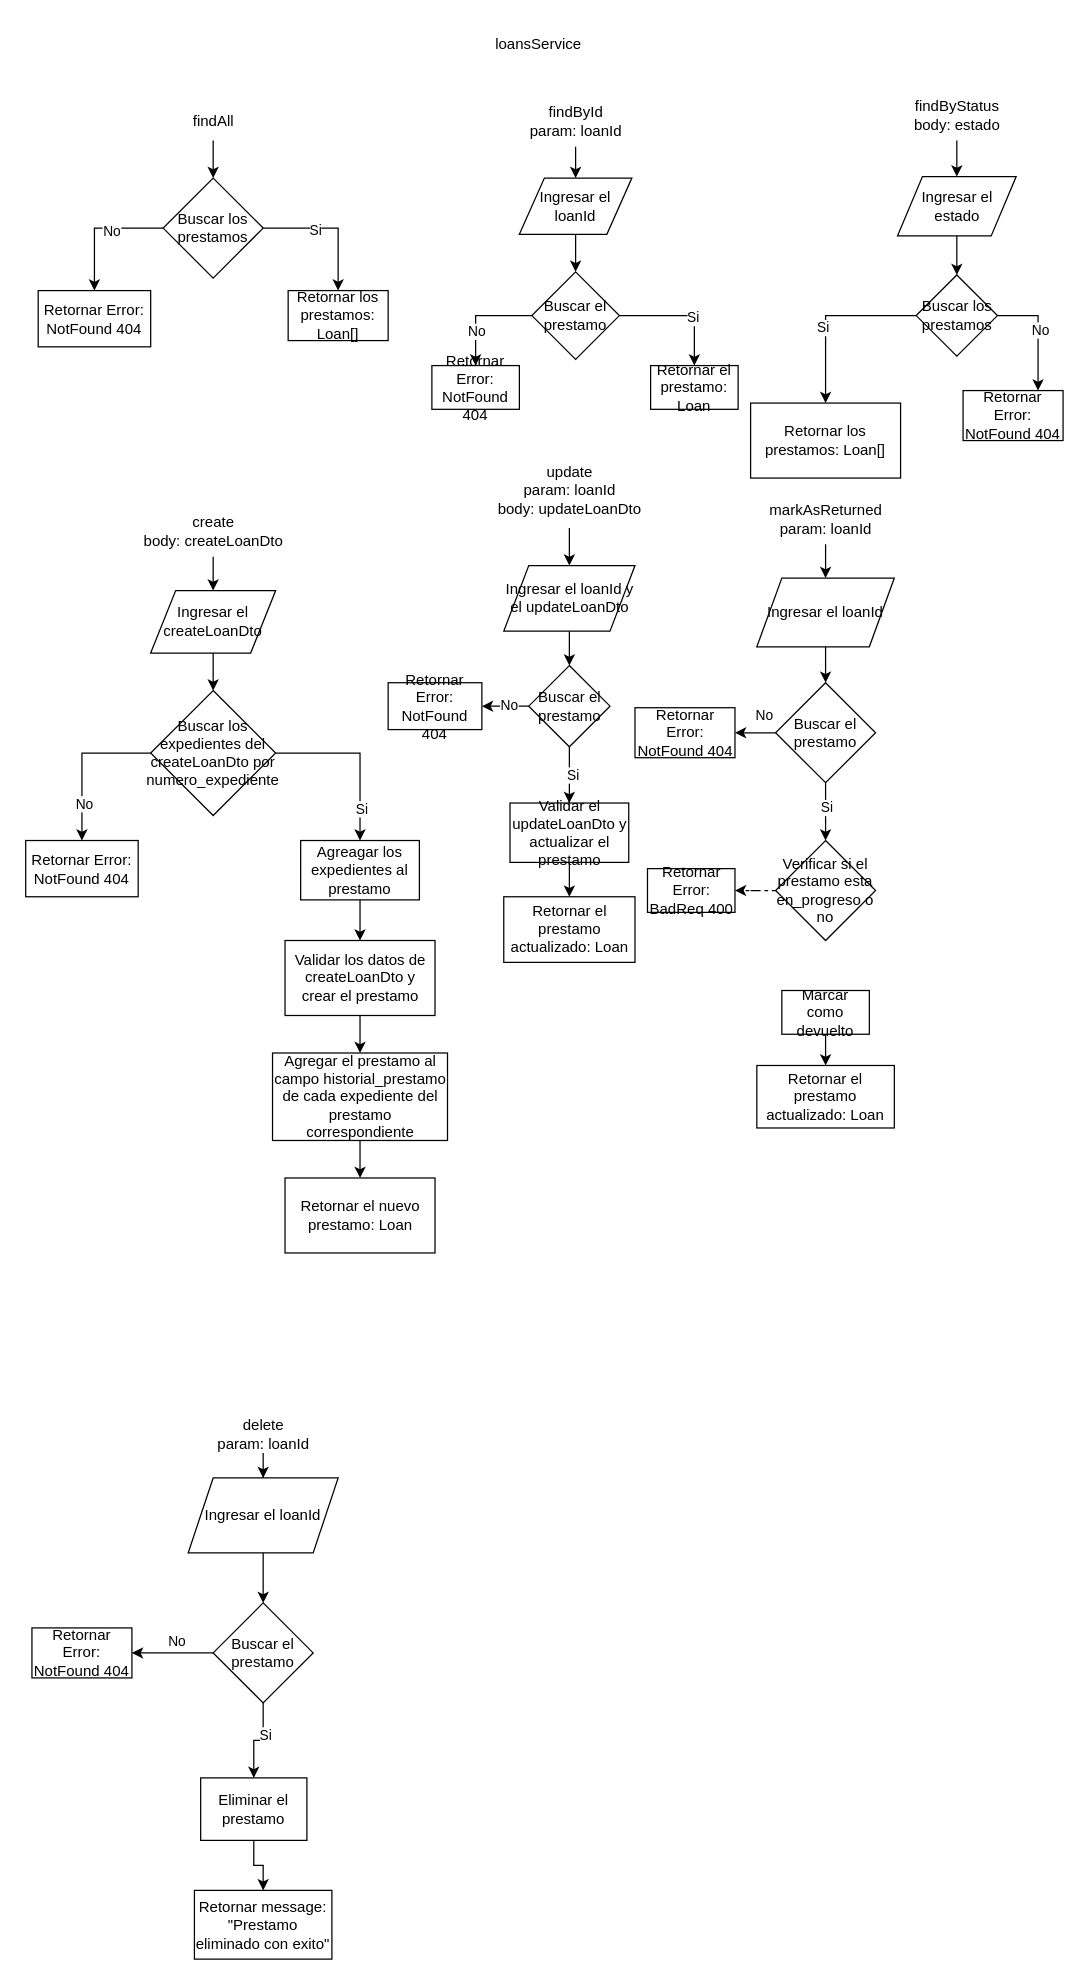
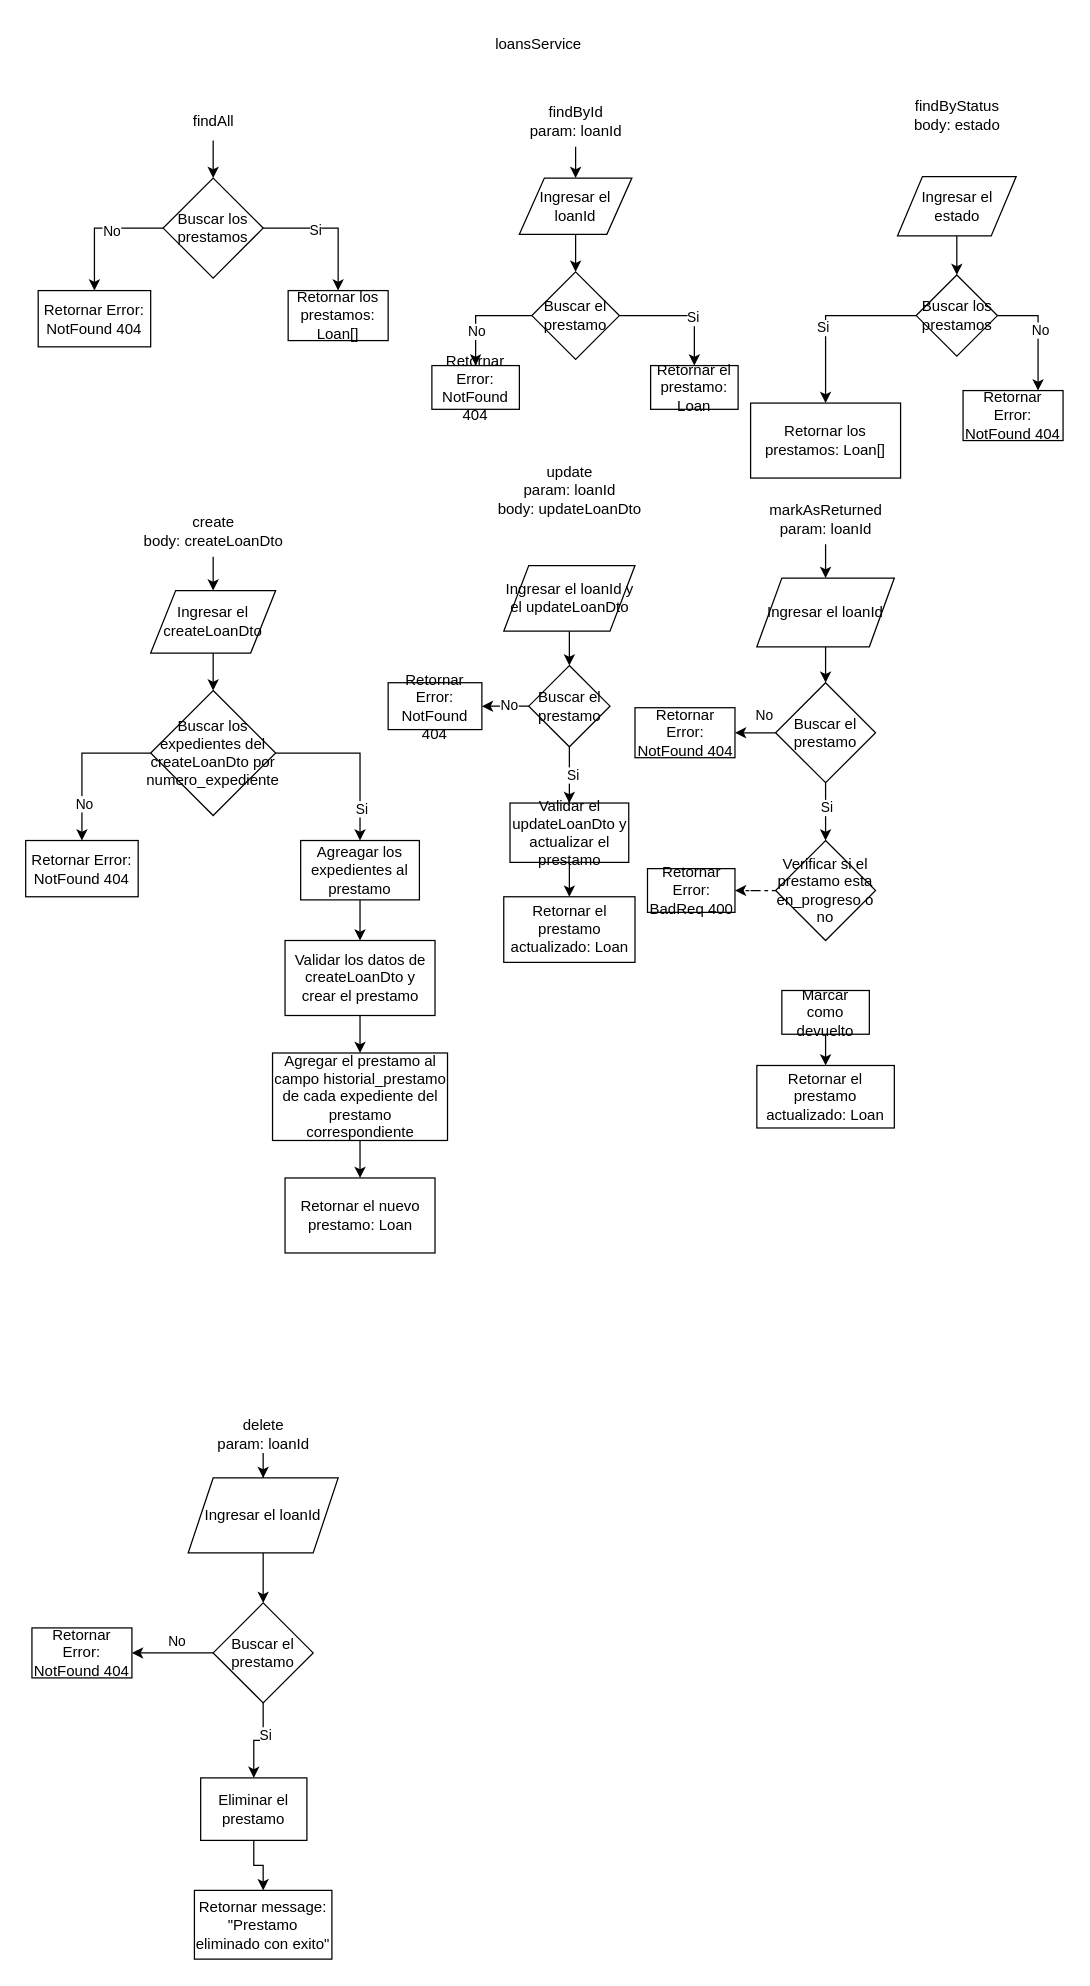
edge "findByStatus body: estado" -> "Ingresar el estado": removed
edge "update param: loanId body: updateLoanDto" -> "Ingresar el loanId y el updateLoanDto": removed
